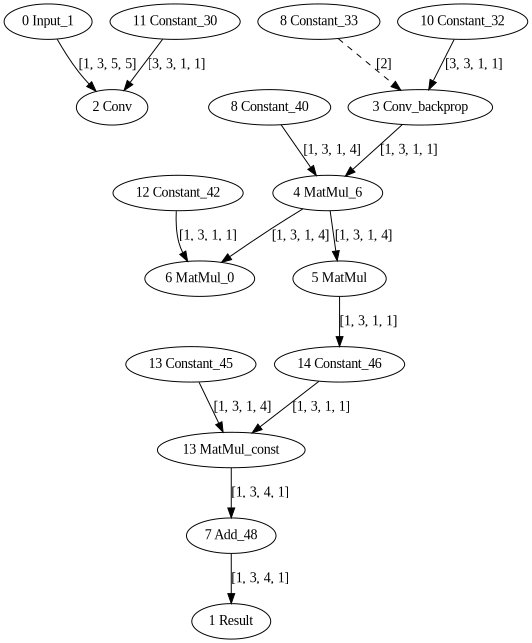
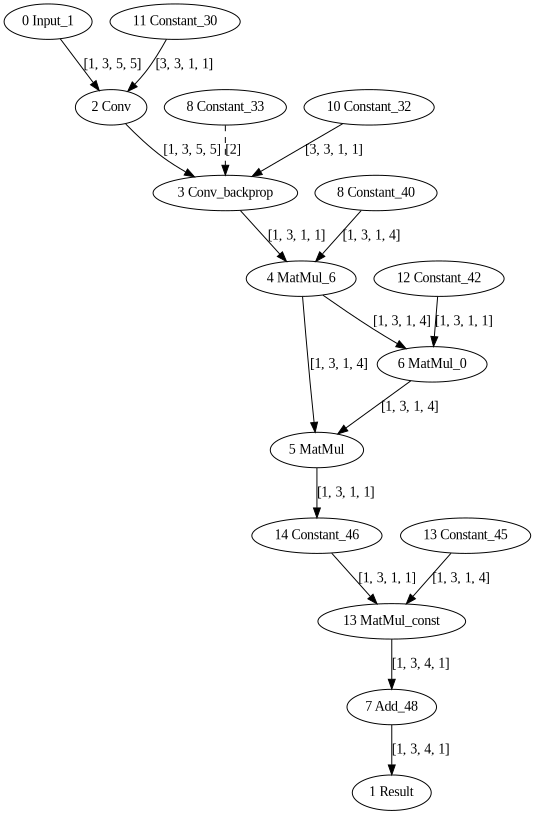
edge "2 Conv" -> "3 Conv_backprop": added, label "[1, 3, 5, 5]"
edge "6 MatMul_0" -> "5 MatMul": added, label "[1, 3, 1, 4]"
